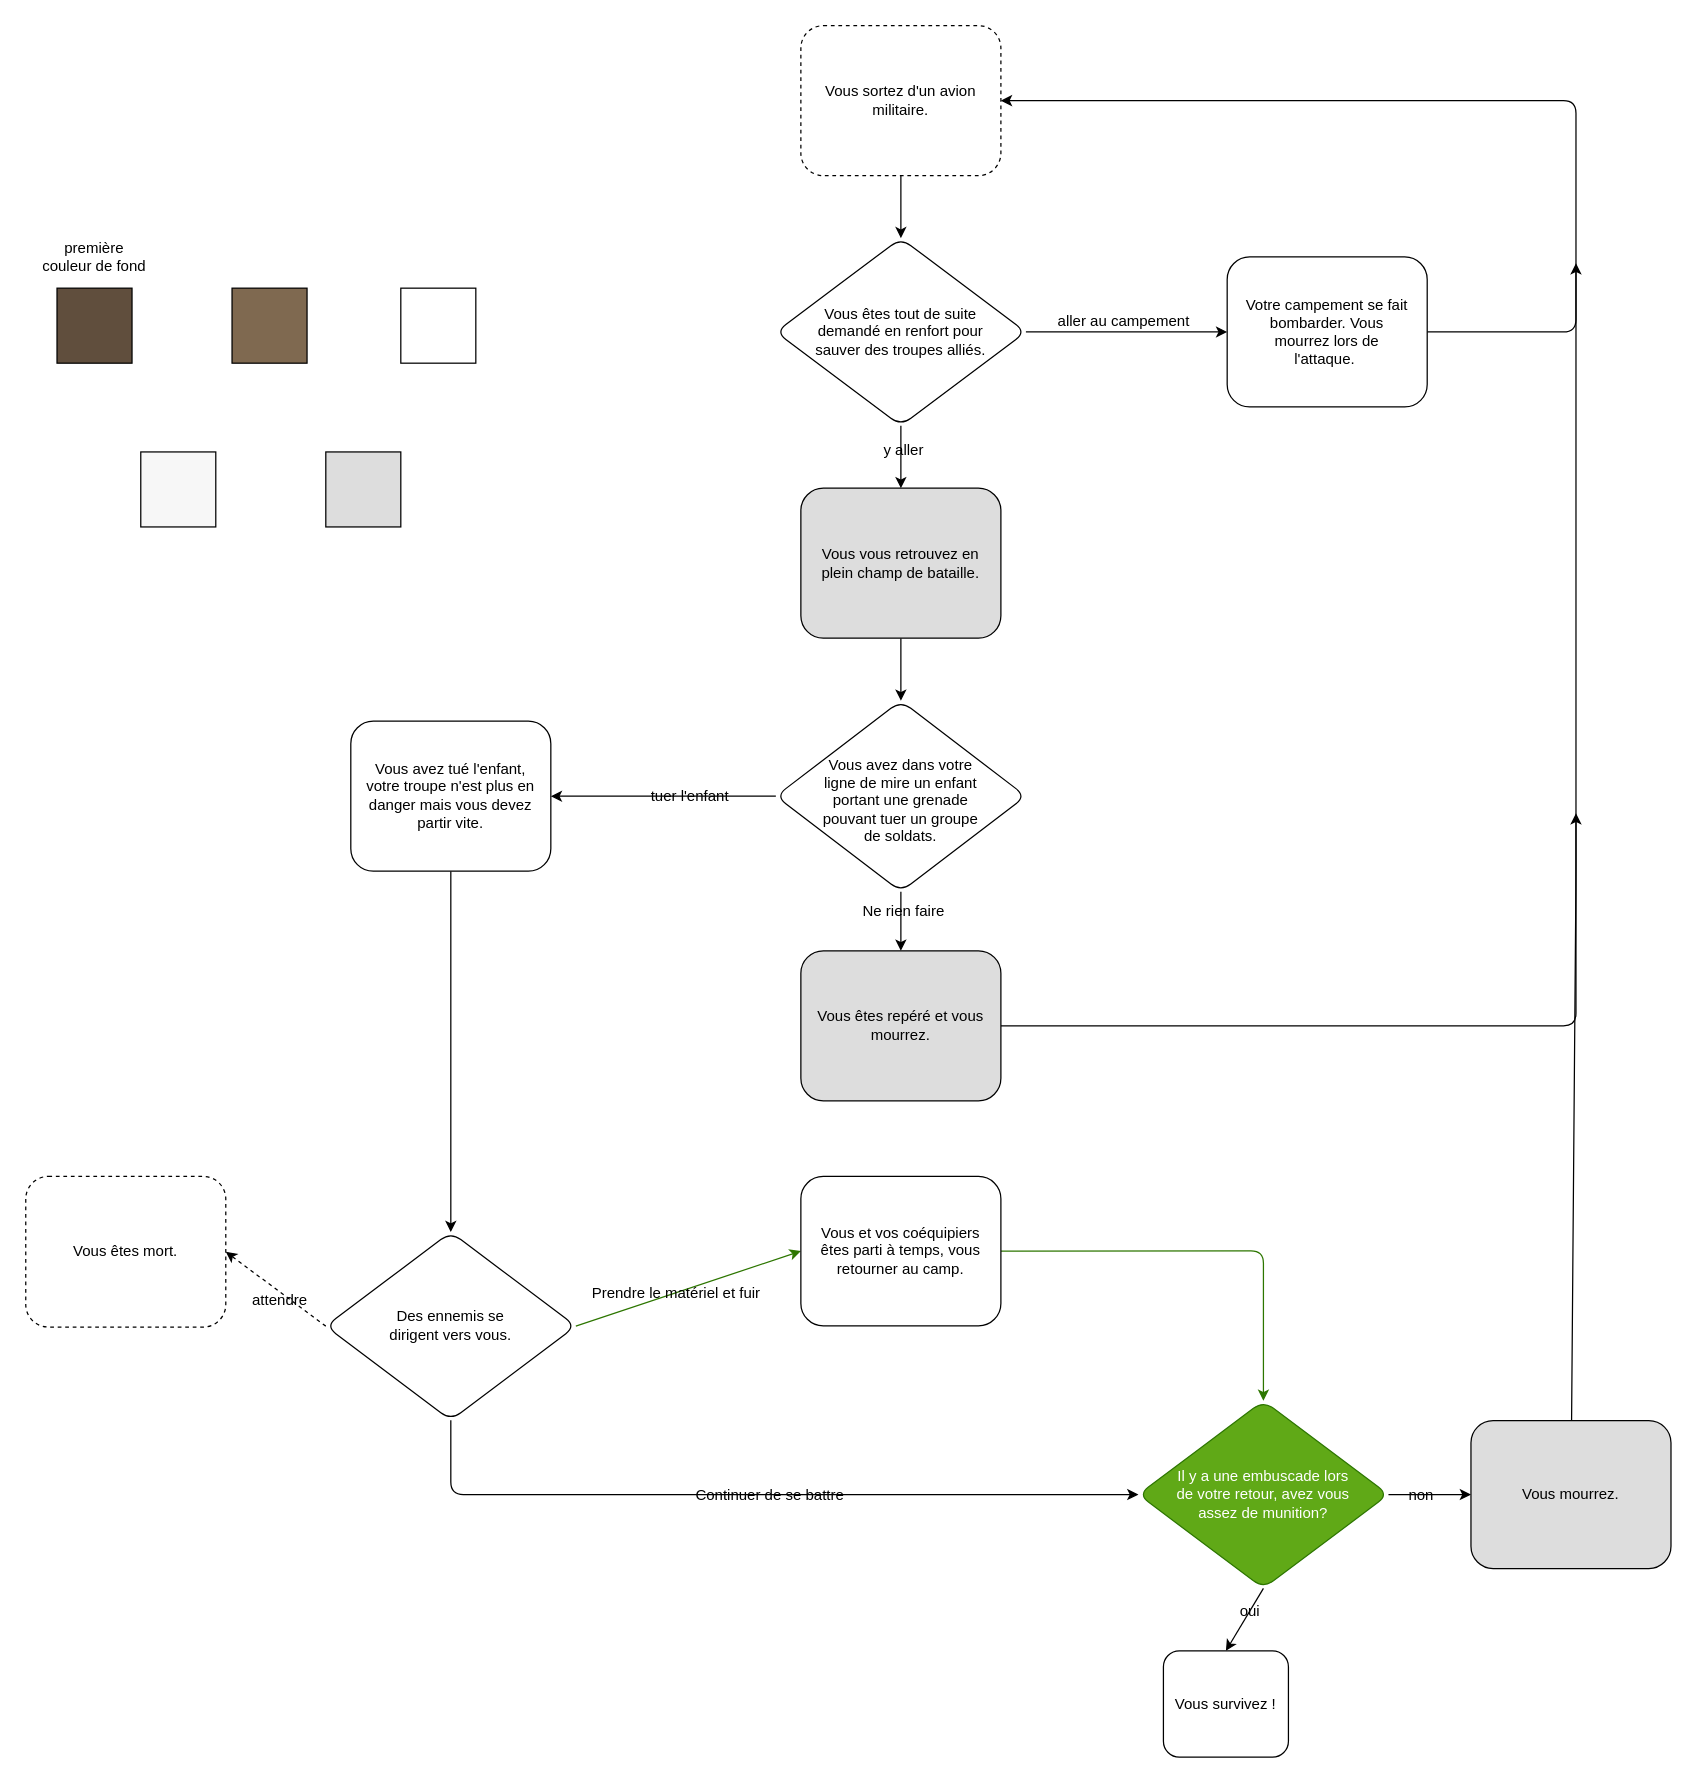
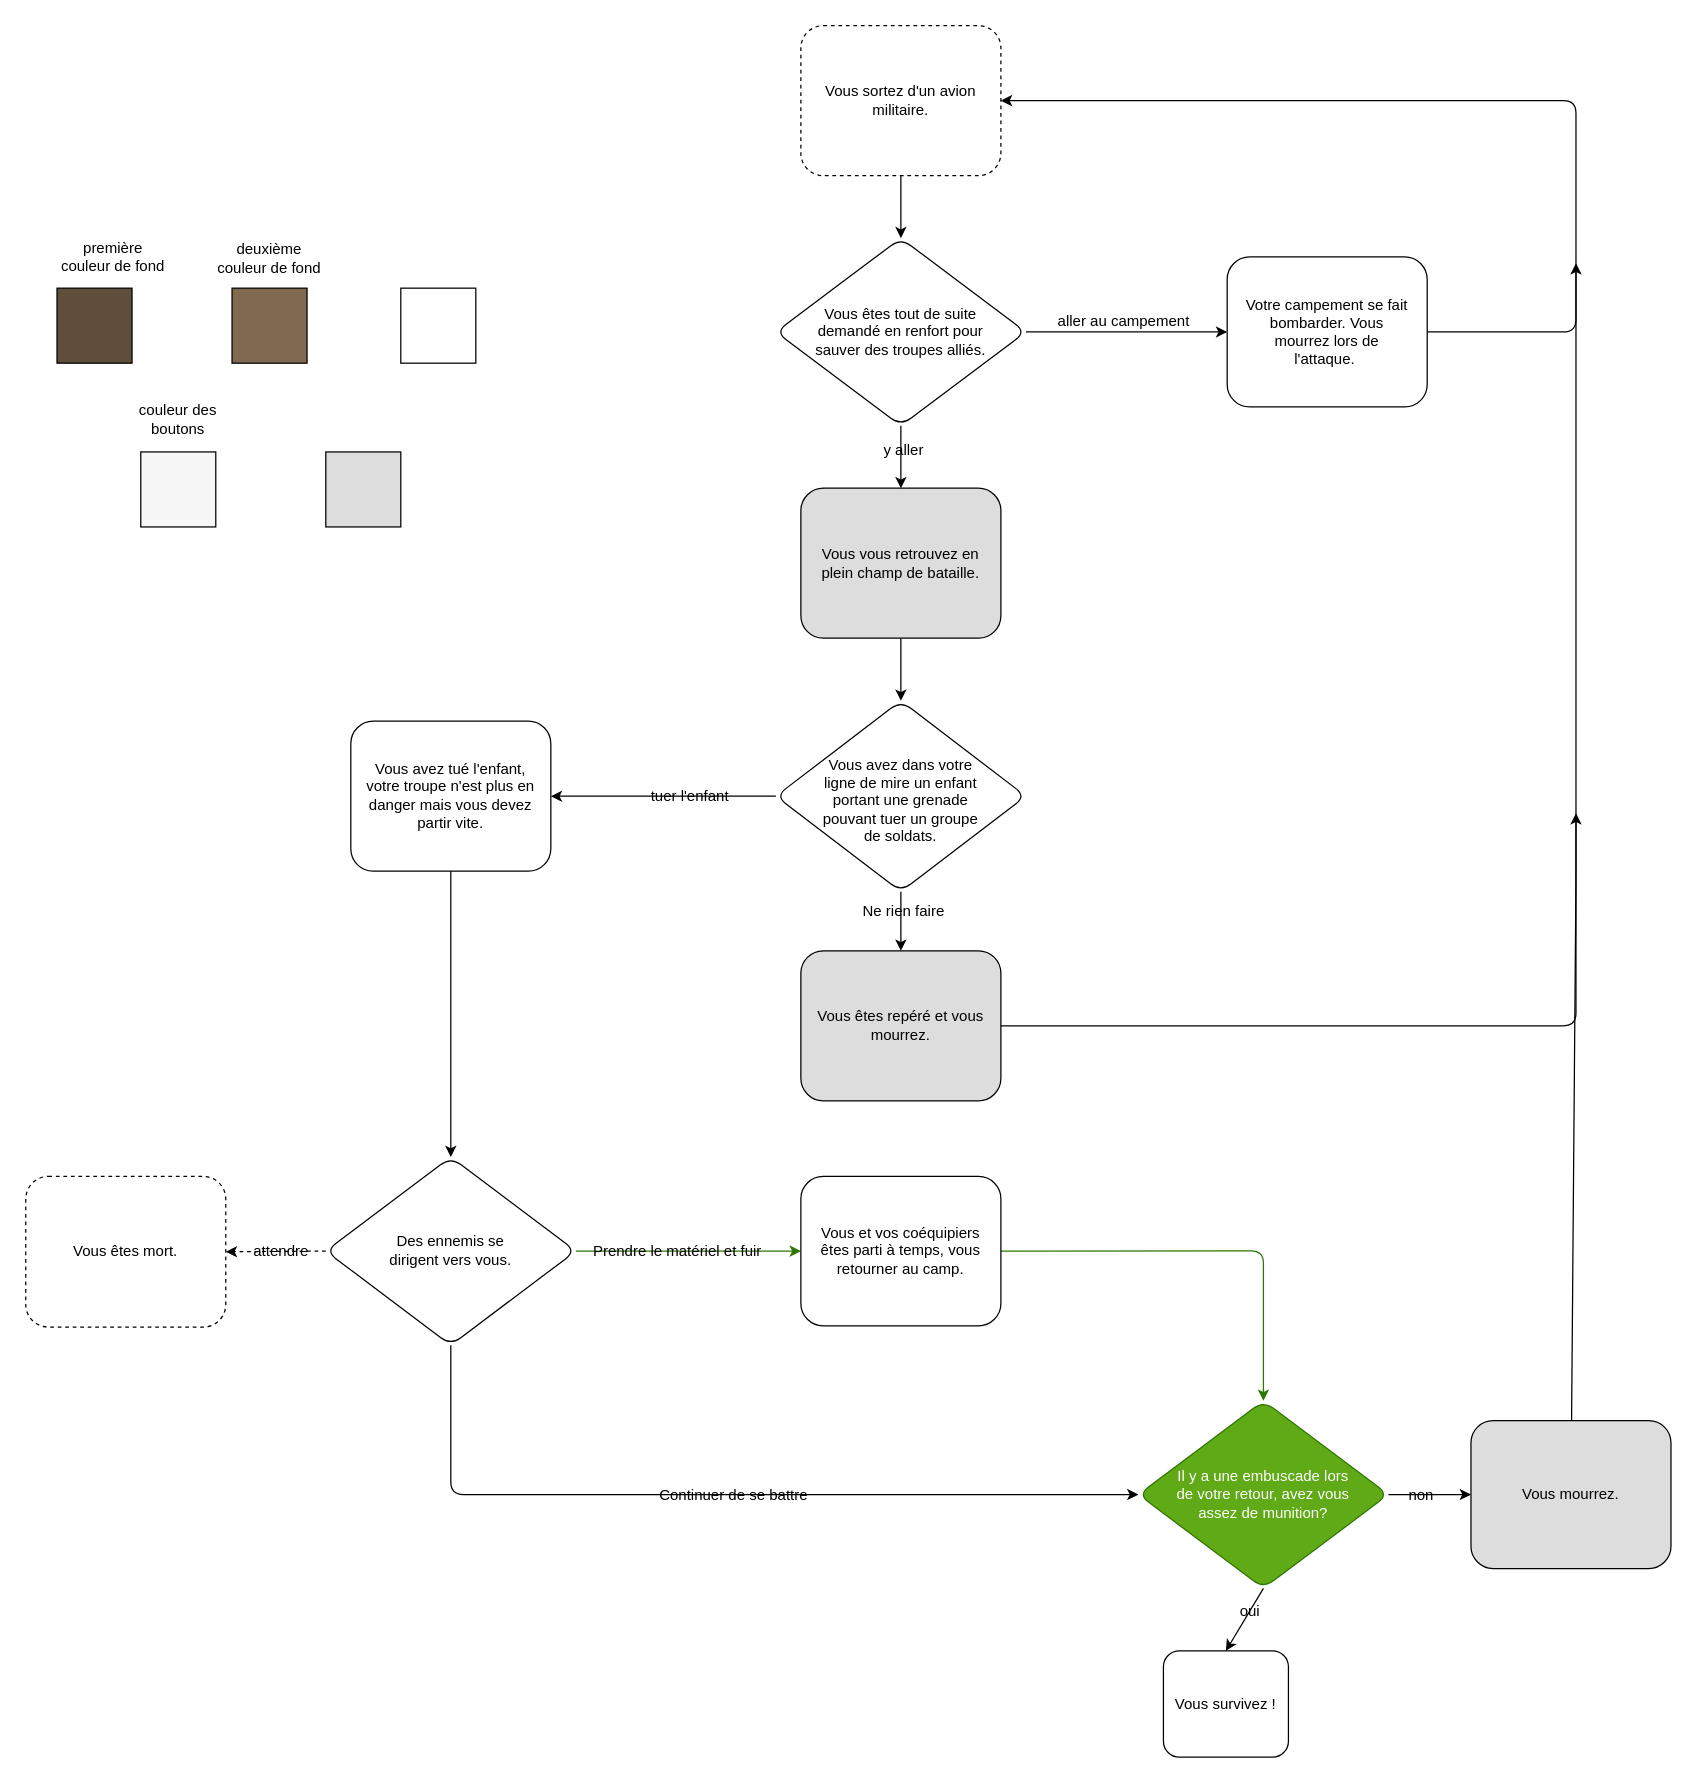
node "première couleur de fond": moved (94, 257) -> (113, 257)
node "deuxième couleur de fond": added
node "couleur des boutons": added
node "Des ennemis se dirigent vers vous.": moved (451, 1326) -> (451, 1251)
